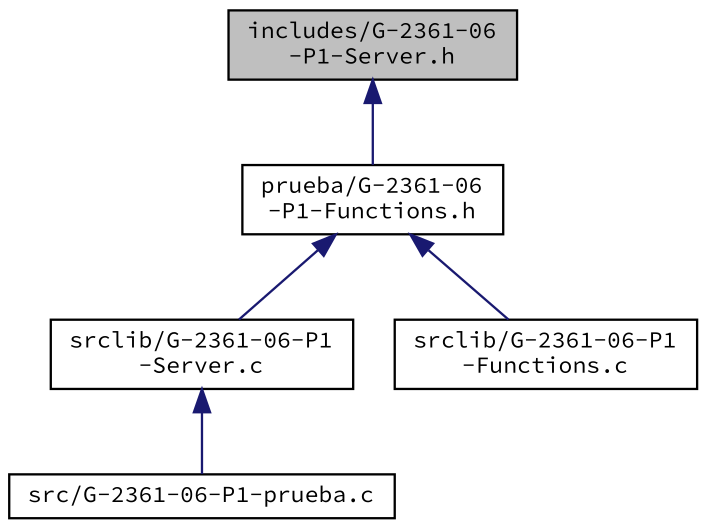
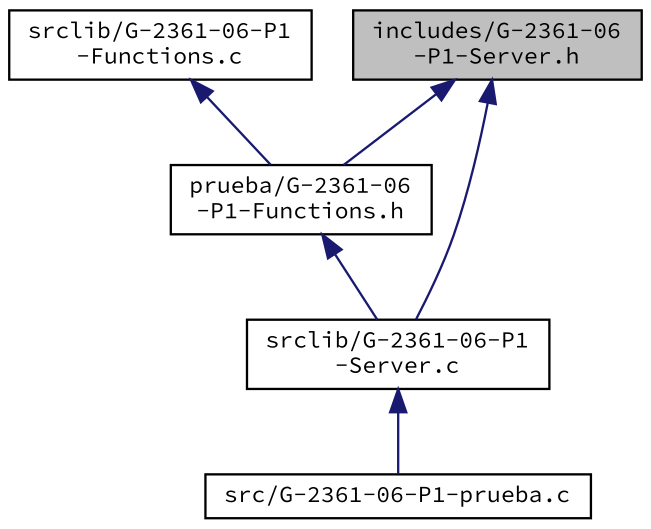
edge "srclib/G-2361-06-P1 -Server.c" -> "includes/G-2361-06 -P1-Server.h": added
edge "srclib/G-2361-06-P1 -Functions.c" -> "prueba/G-2361-06 -P1-Functions.h": reversed
